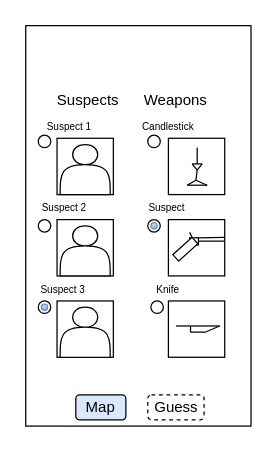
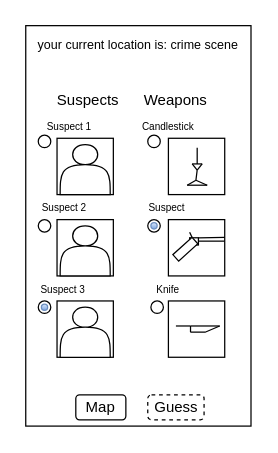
node "your current location is: crime scene": added
node "Map": fillcolor #dae8fc -> #ffffff
